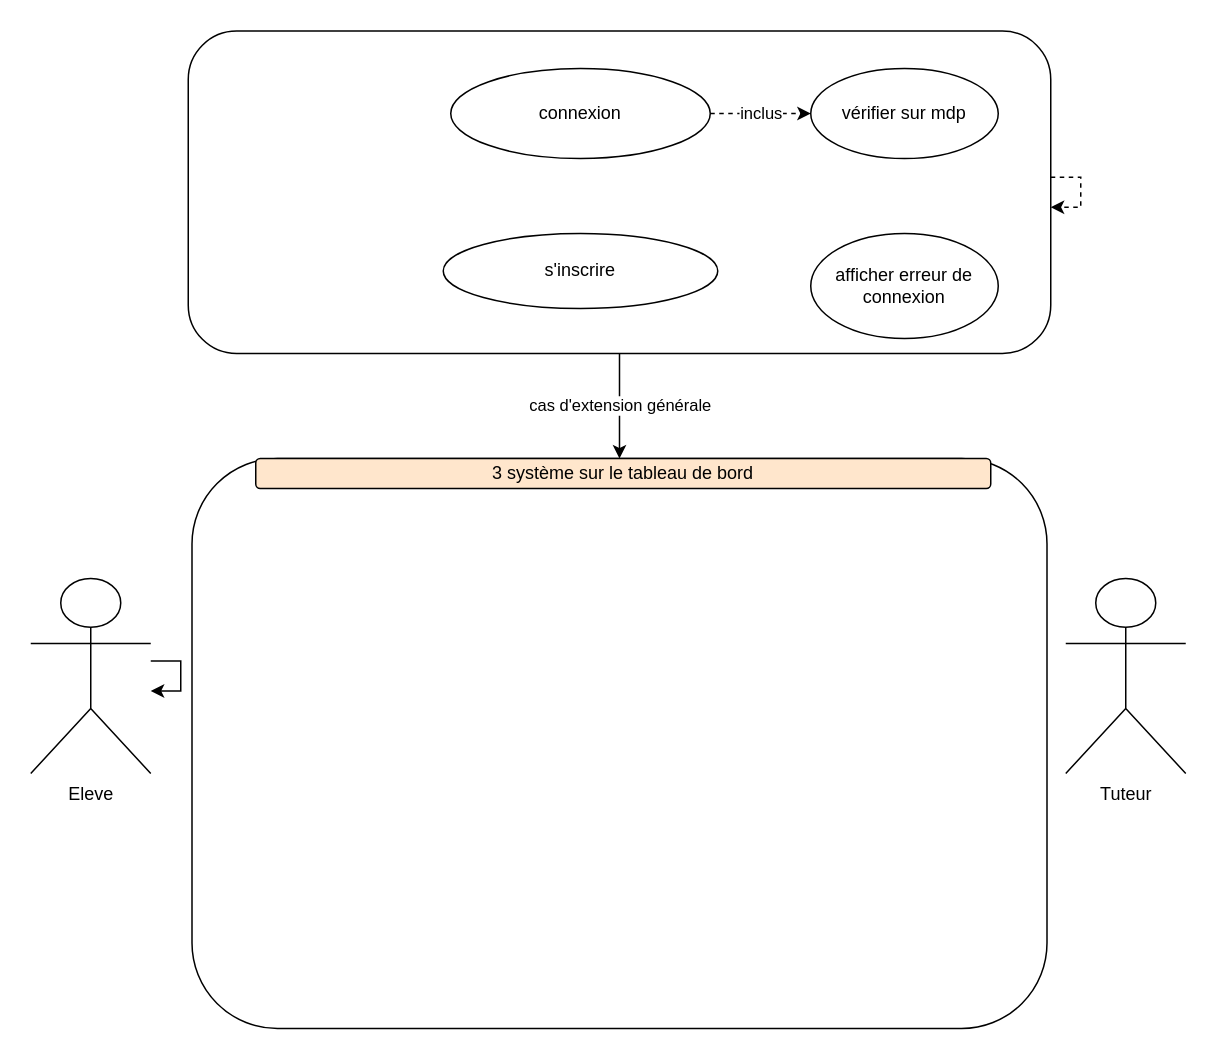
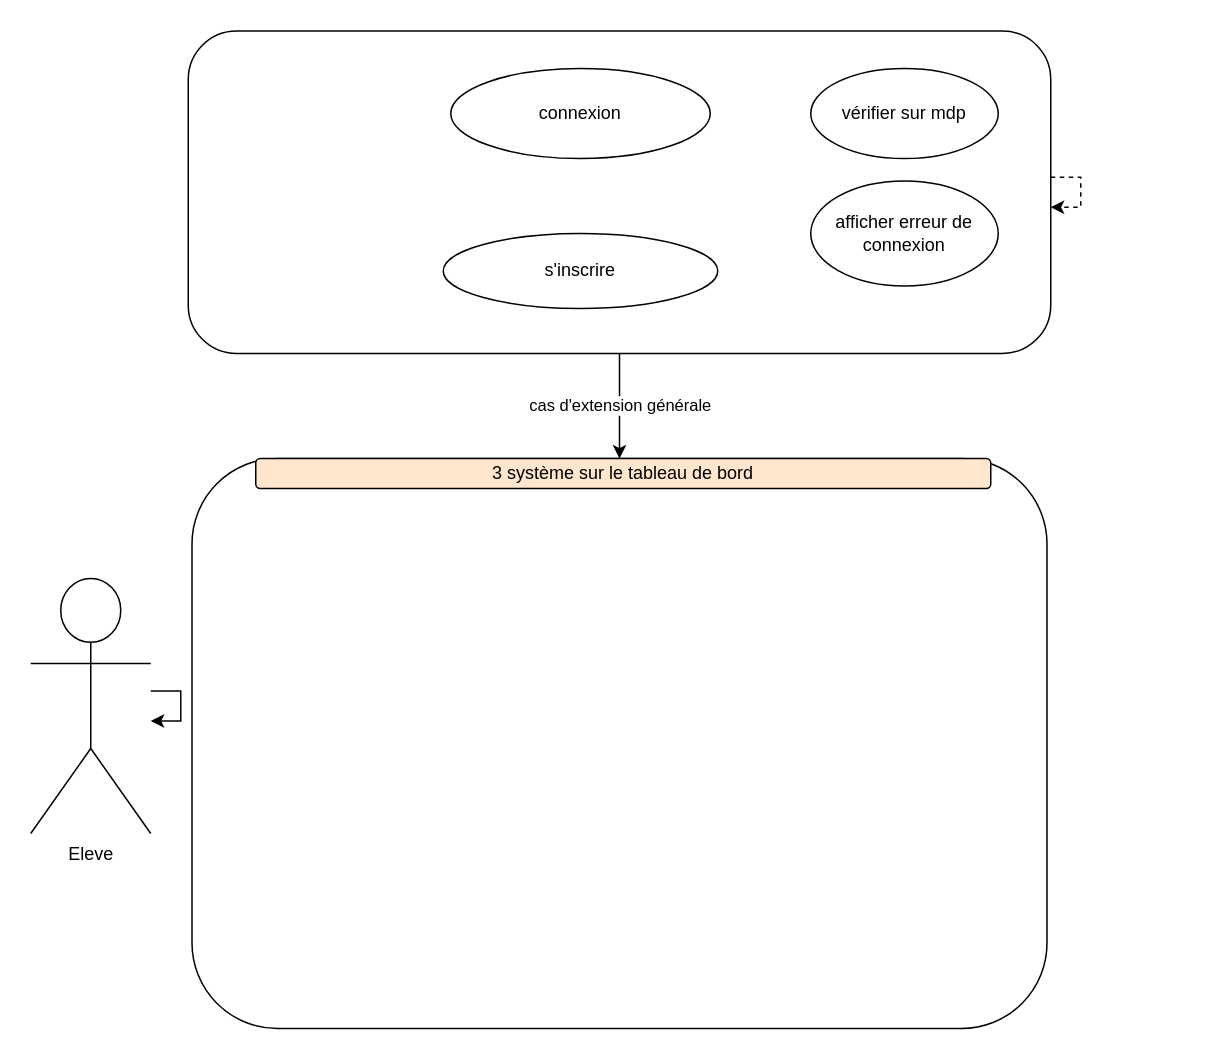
edge "connexion" -> "vérifier sur mdp": removed, label "inclus"
node "afficher erreur de connexion": moved (905, 286) -> (905, 233)
node "Eleve": size 120x195 -> 120x255
node "Tuteur": removed
